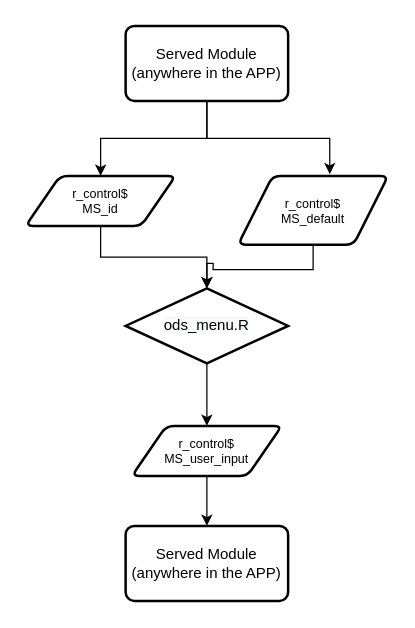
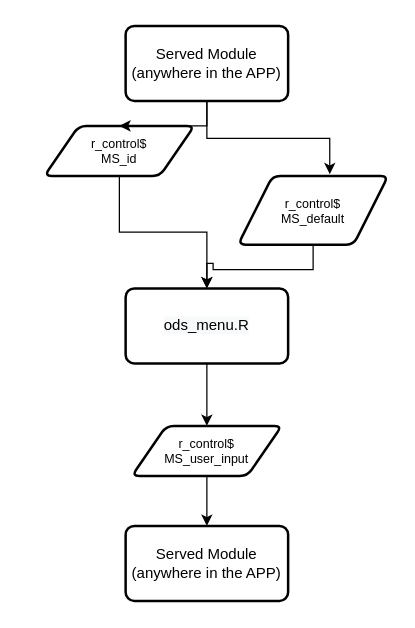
node "r_control$ MS_id": moved (101, 201) -> (119, 151)
node "ods_menu.R": shape diamond -> rounded rectangle
